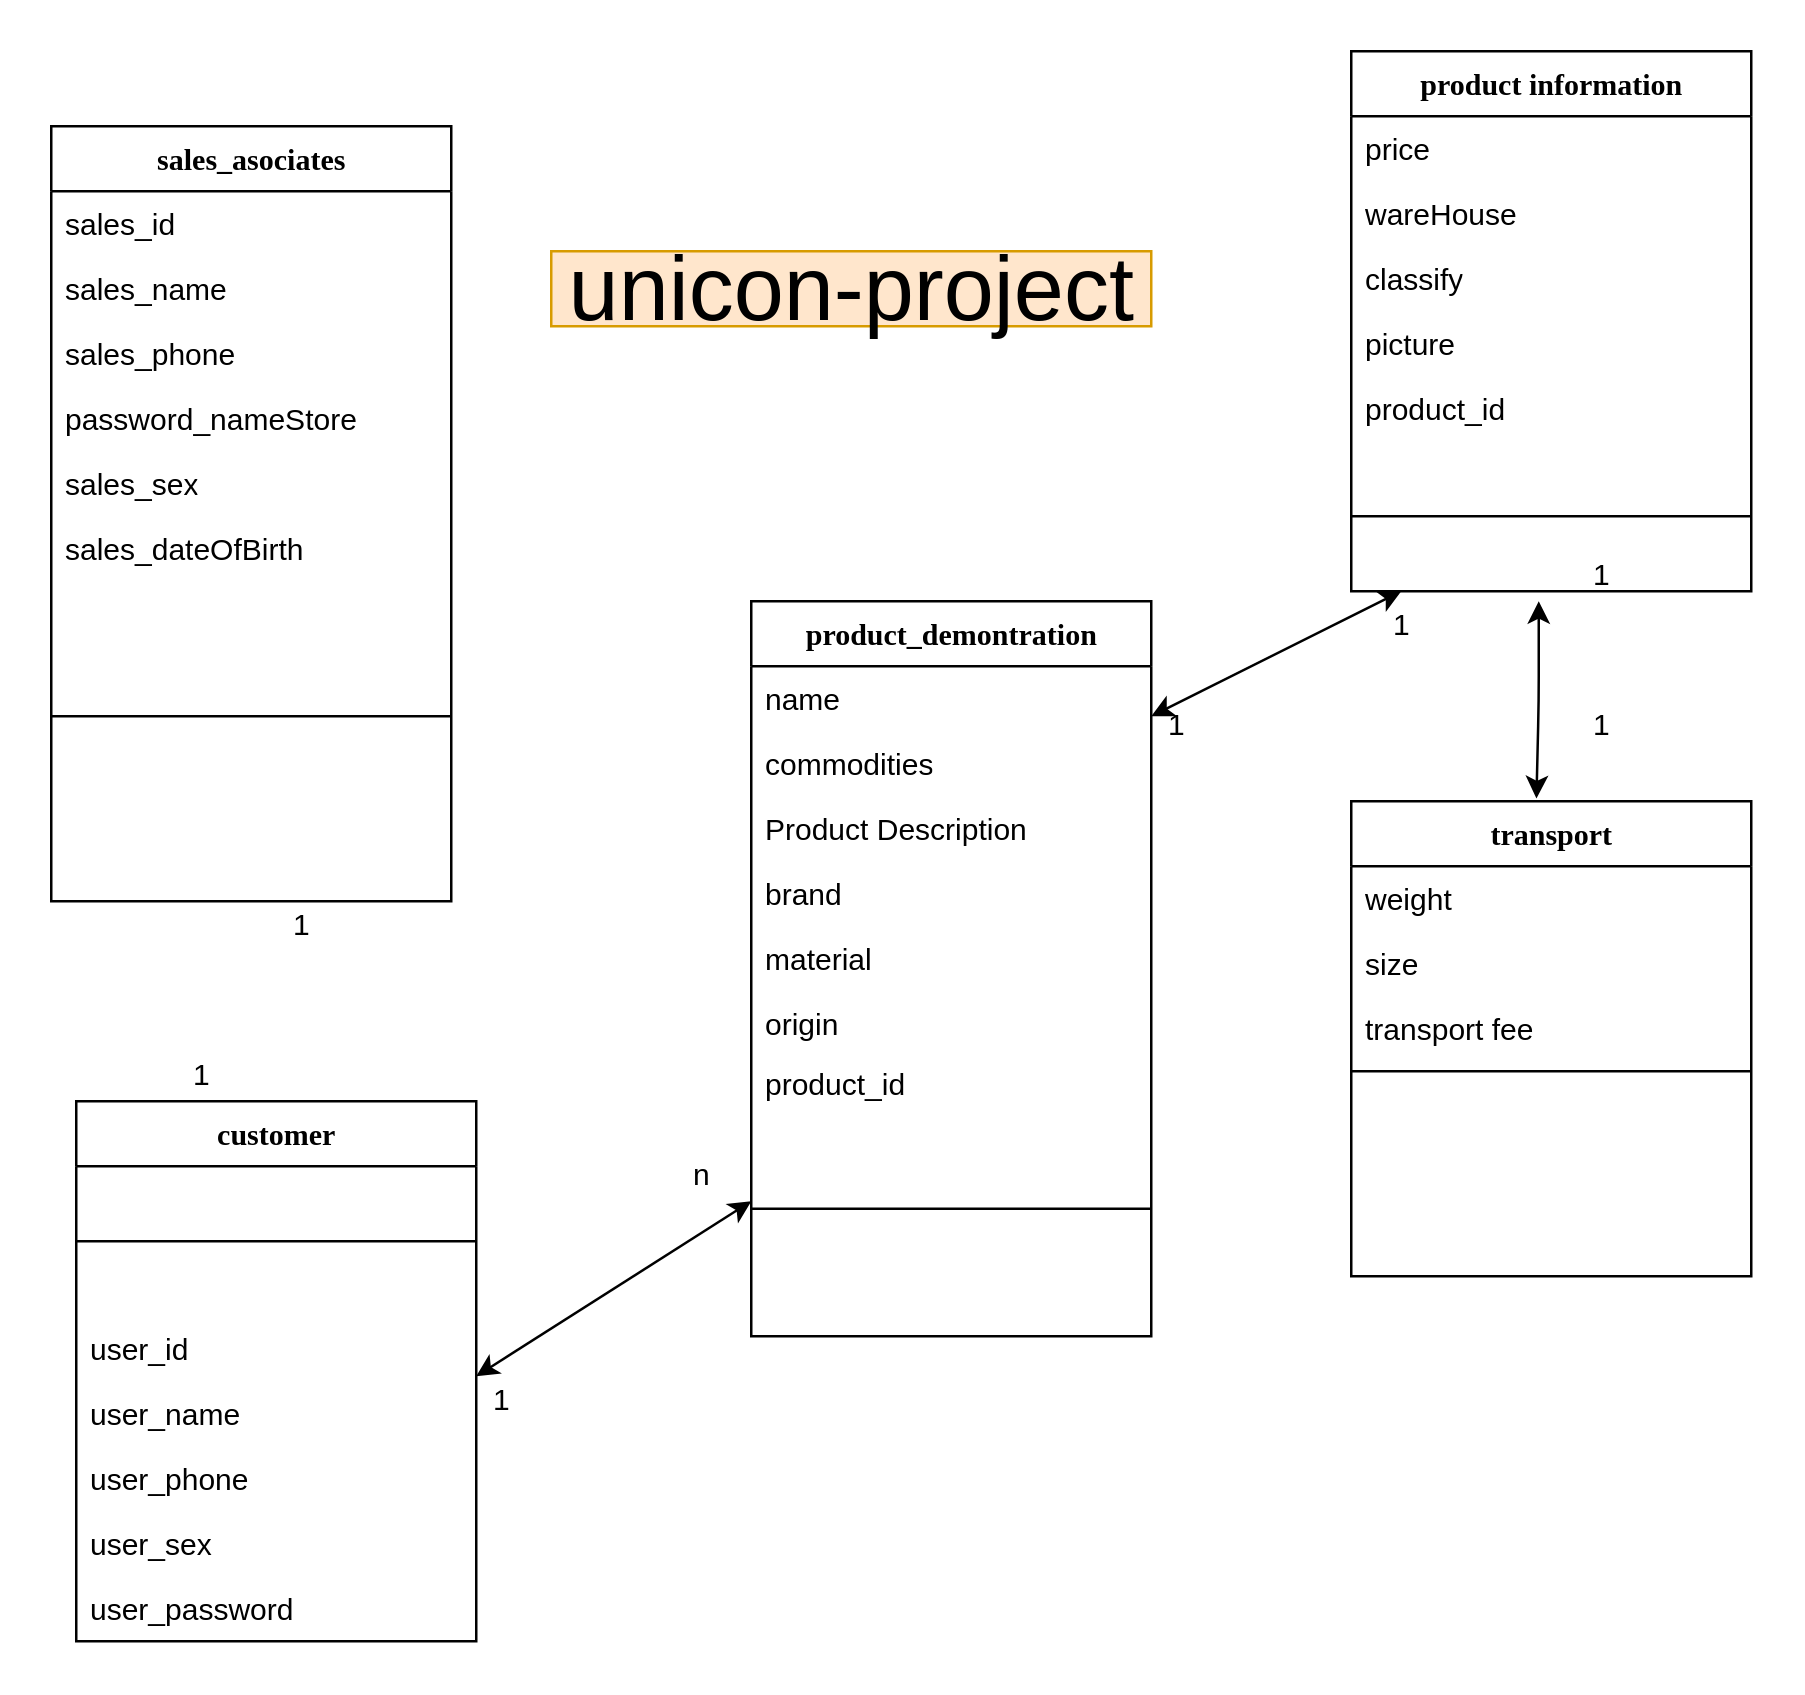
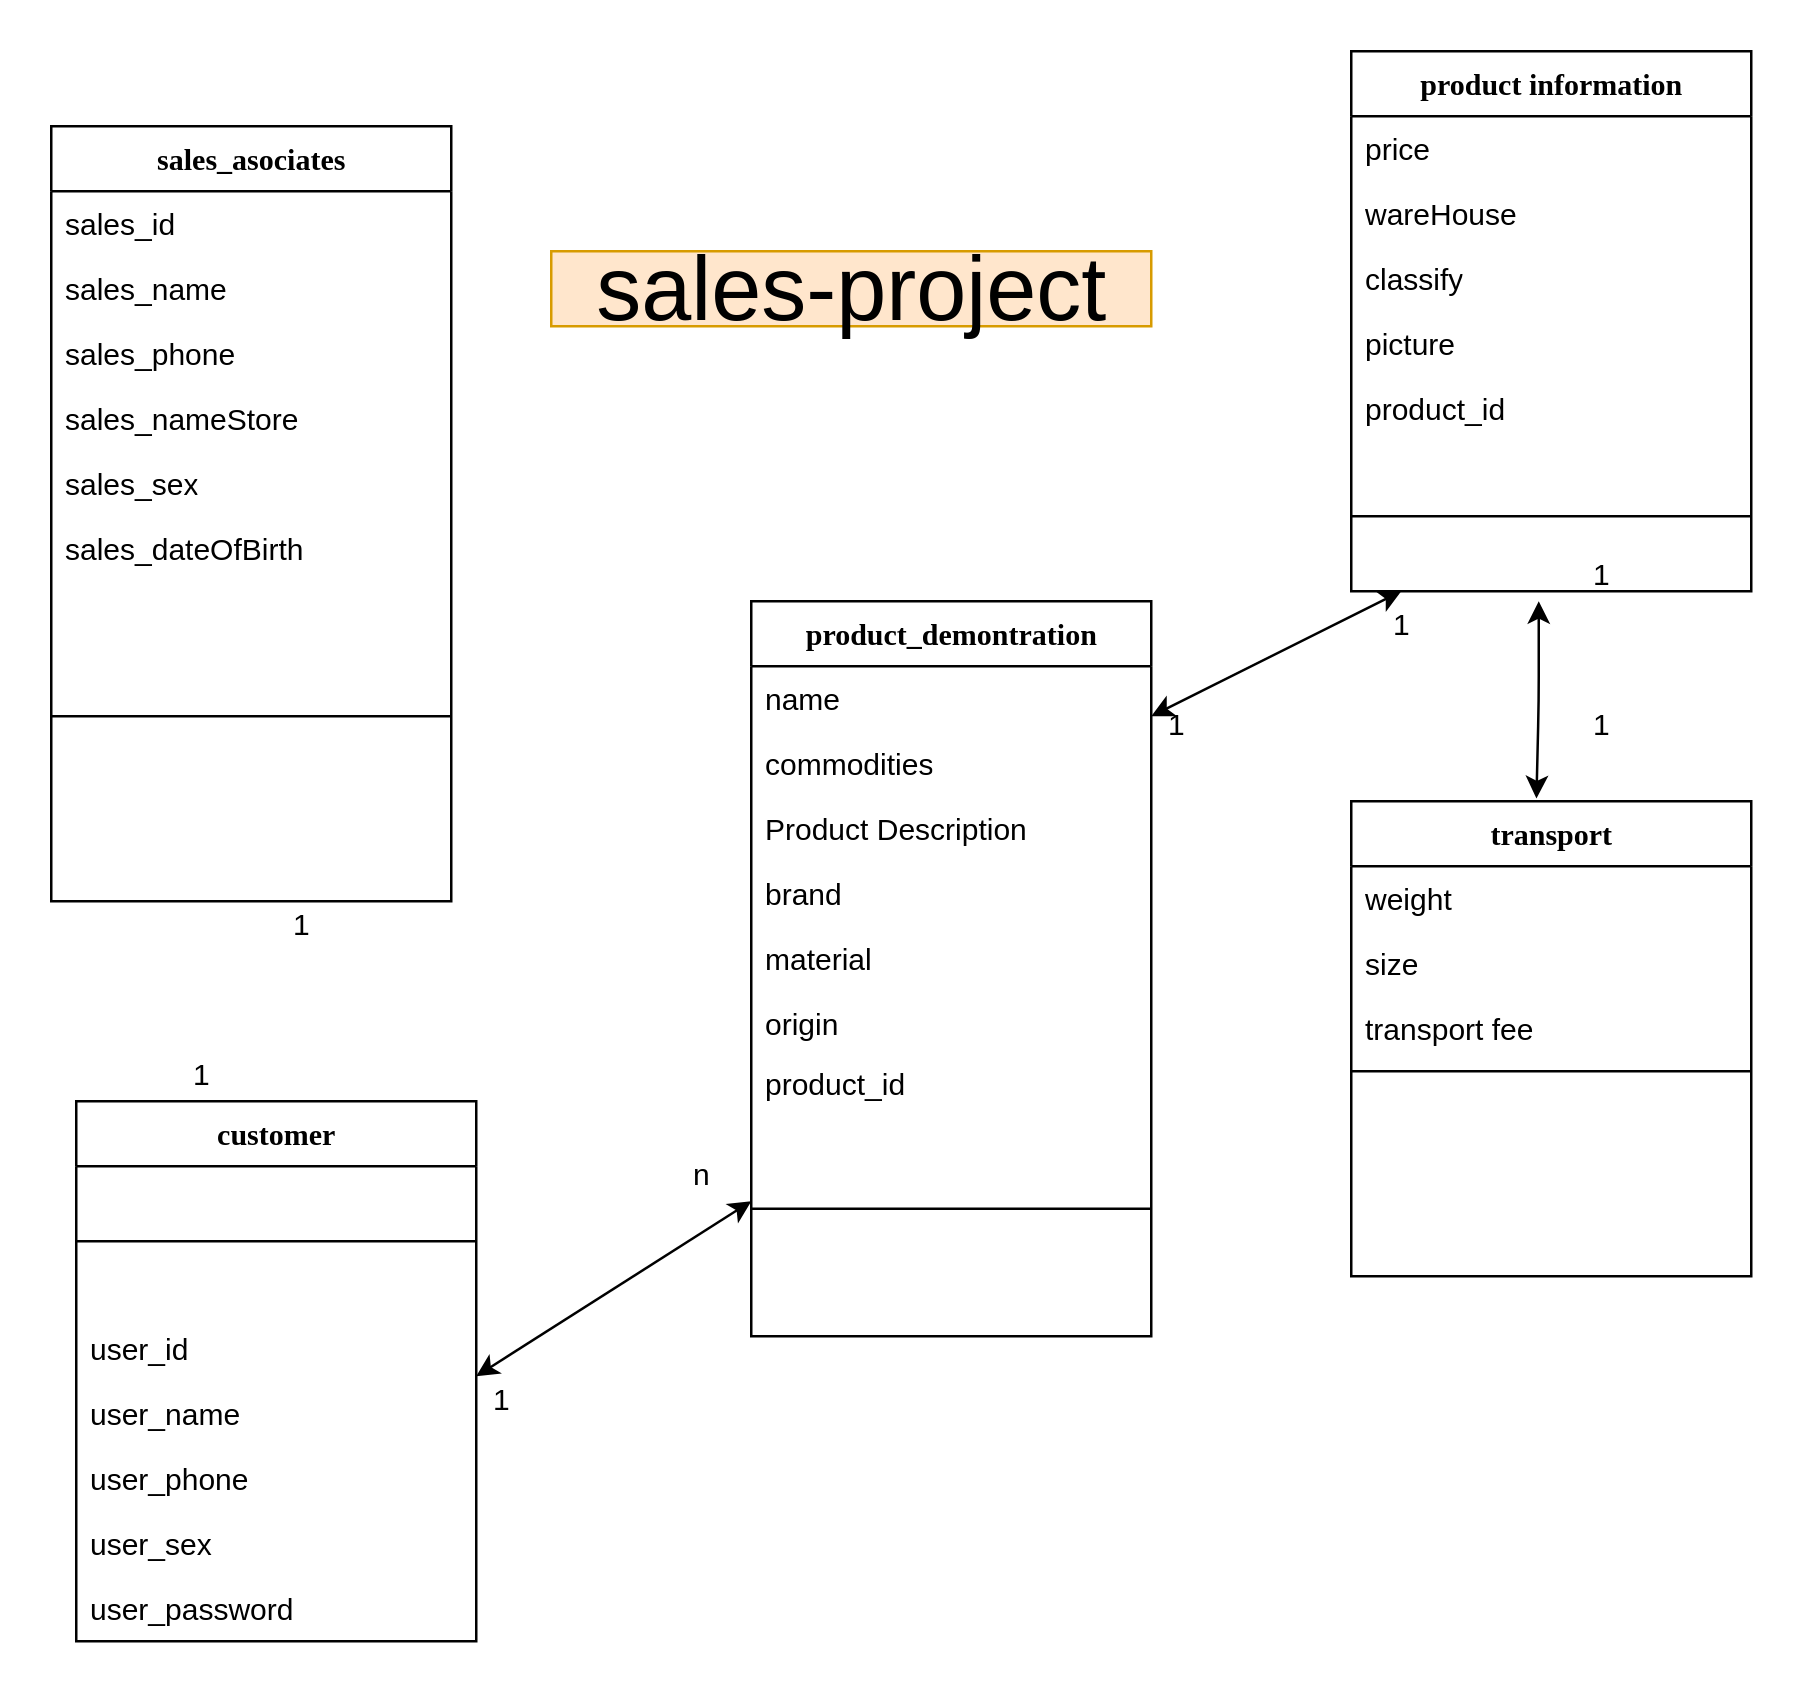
node "unicon-project": label "unicon-project" -> "sales-project"
node "password_nameStore": label "password_nameStore" -> "sales_nameStore"
